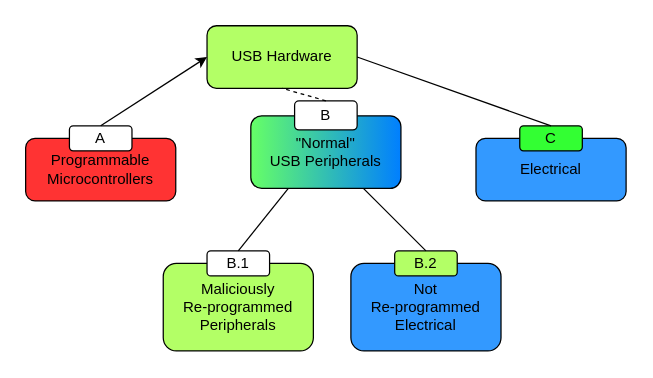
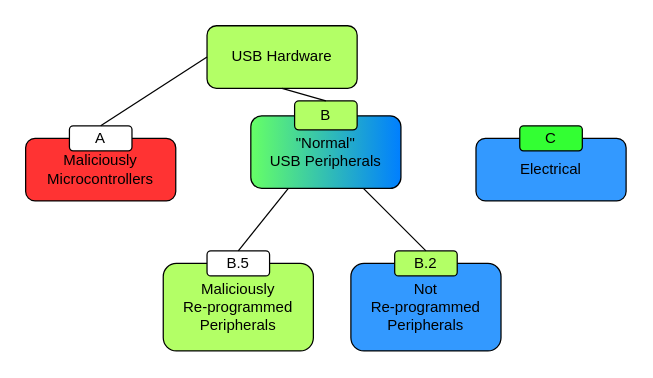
edge "A" -> "USB Hardware": arrowhead classic -> none
edge "USB Hardware" -- "C": removed
edge "USB Hardware" -- "B": style dashed -> solid
node "B": fillcolor #ffffff -> #b3ff66
node "Programmable Microcontrollers": label "Programmable Microcontrollers" -> "Maliciously Microcontrollers"
node "B.1": label "B.1" -> "B.5"
node "Not Re-programmed Electrical": label "Not Re-programmed Electrical" -> "Not Re-programmed Peripherals"
